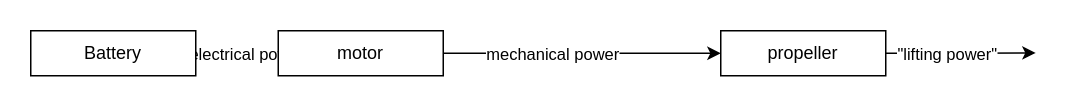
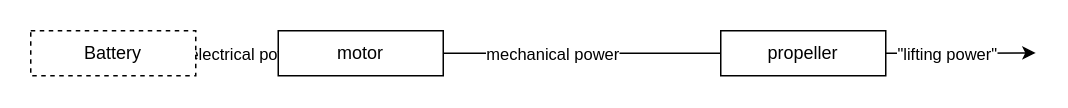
node "Battery": style solid -> dashed
edge "Battery" -> "motor": style solid -> dashed
edge "motor" -> "propeller": arrowhead classic -> none
